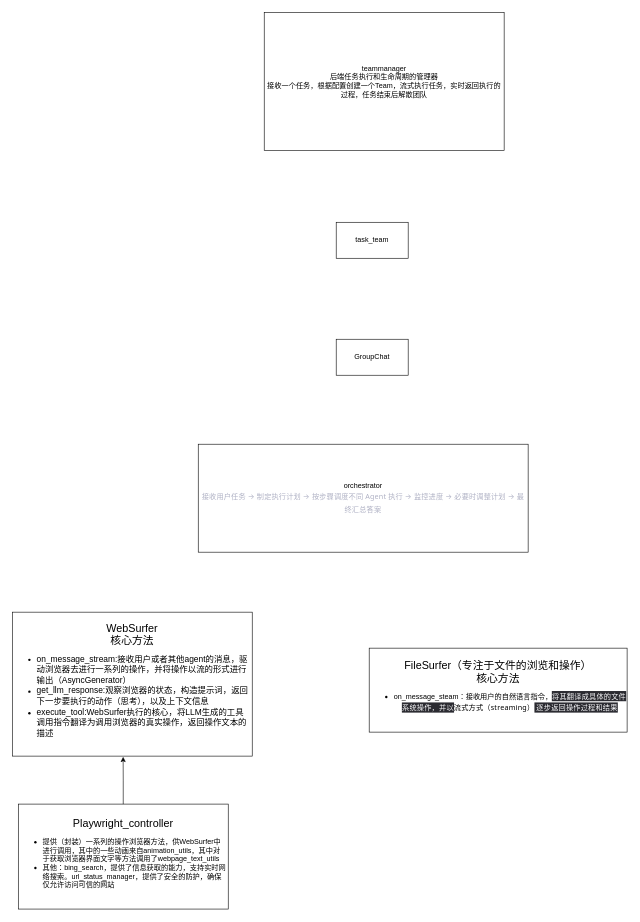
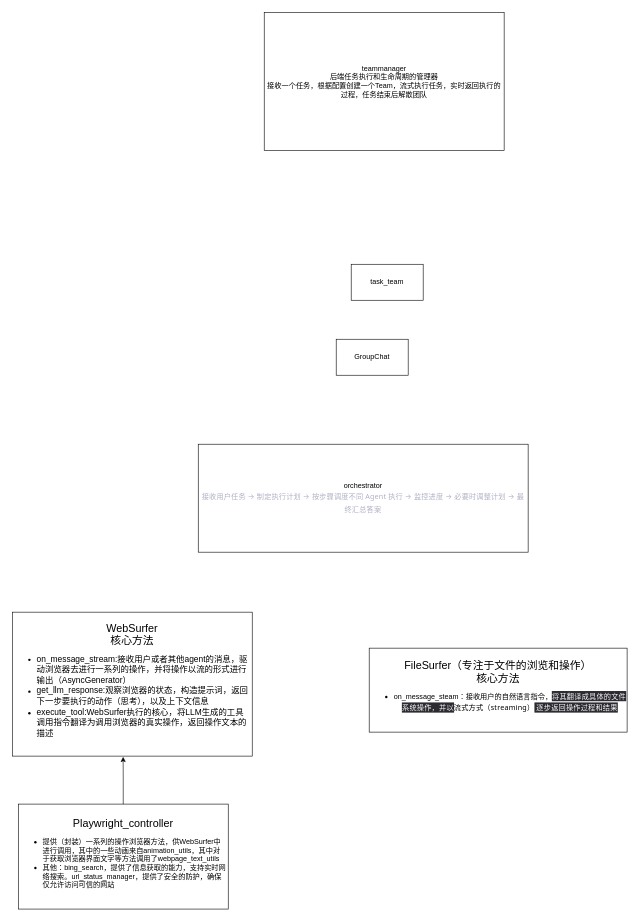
node "task_team": moved (372, 240) -> (387, 282)
